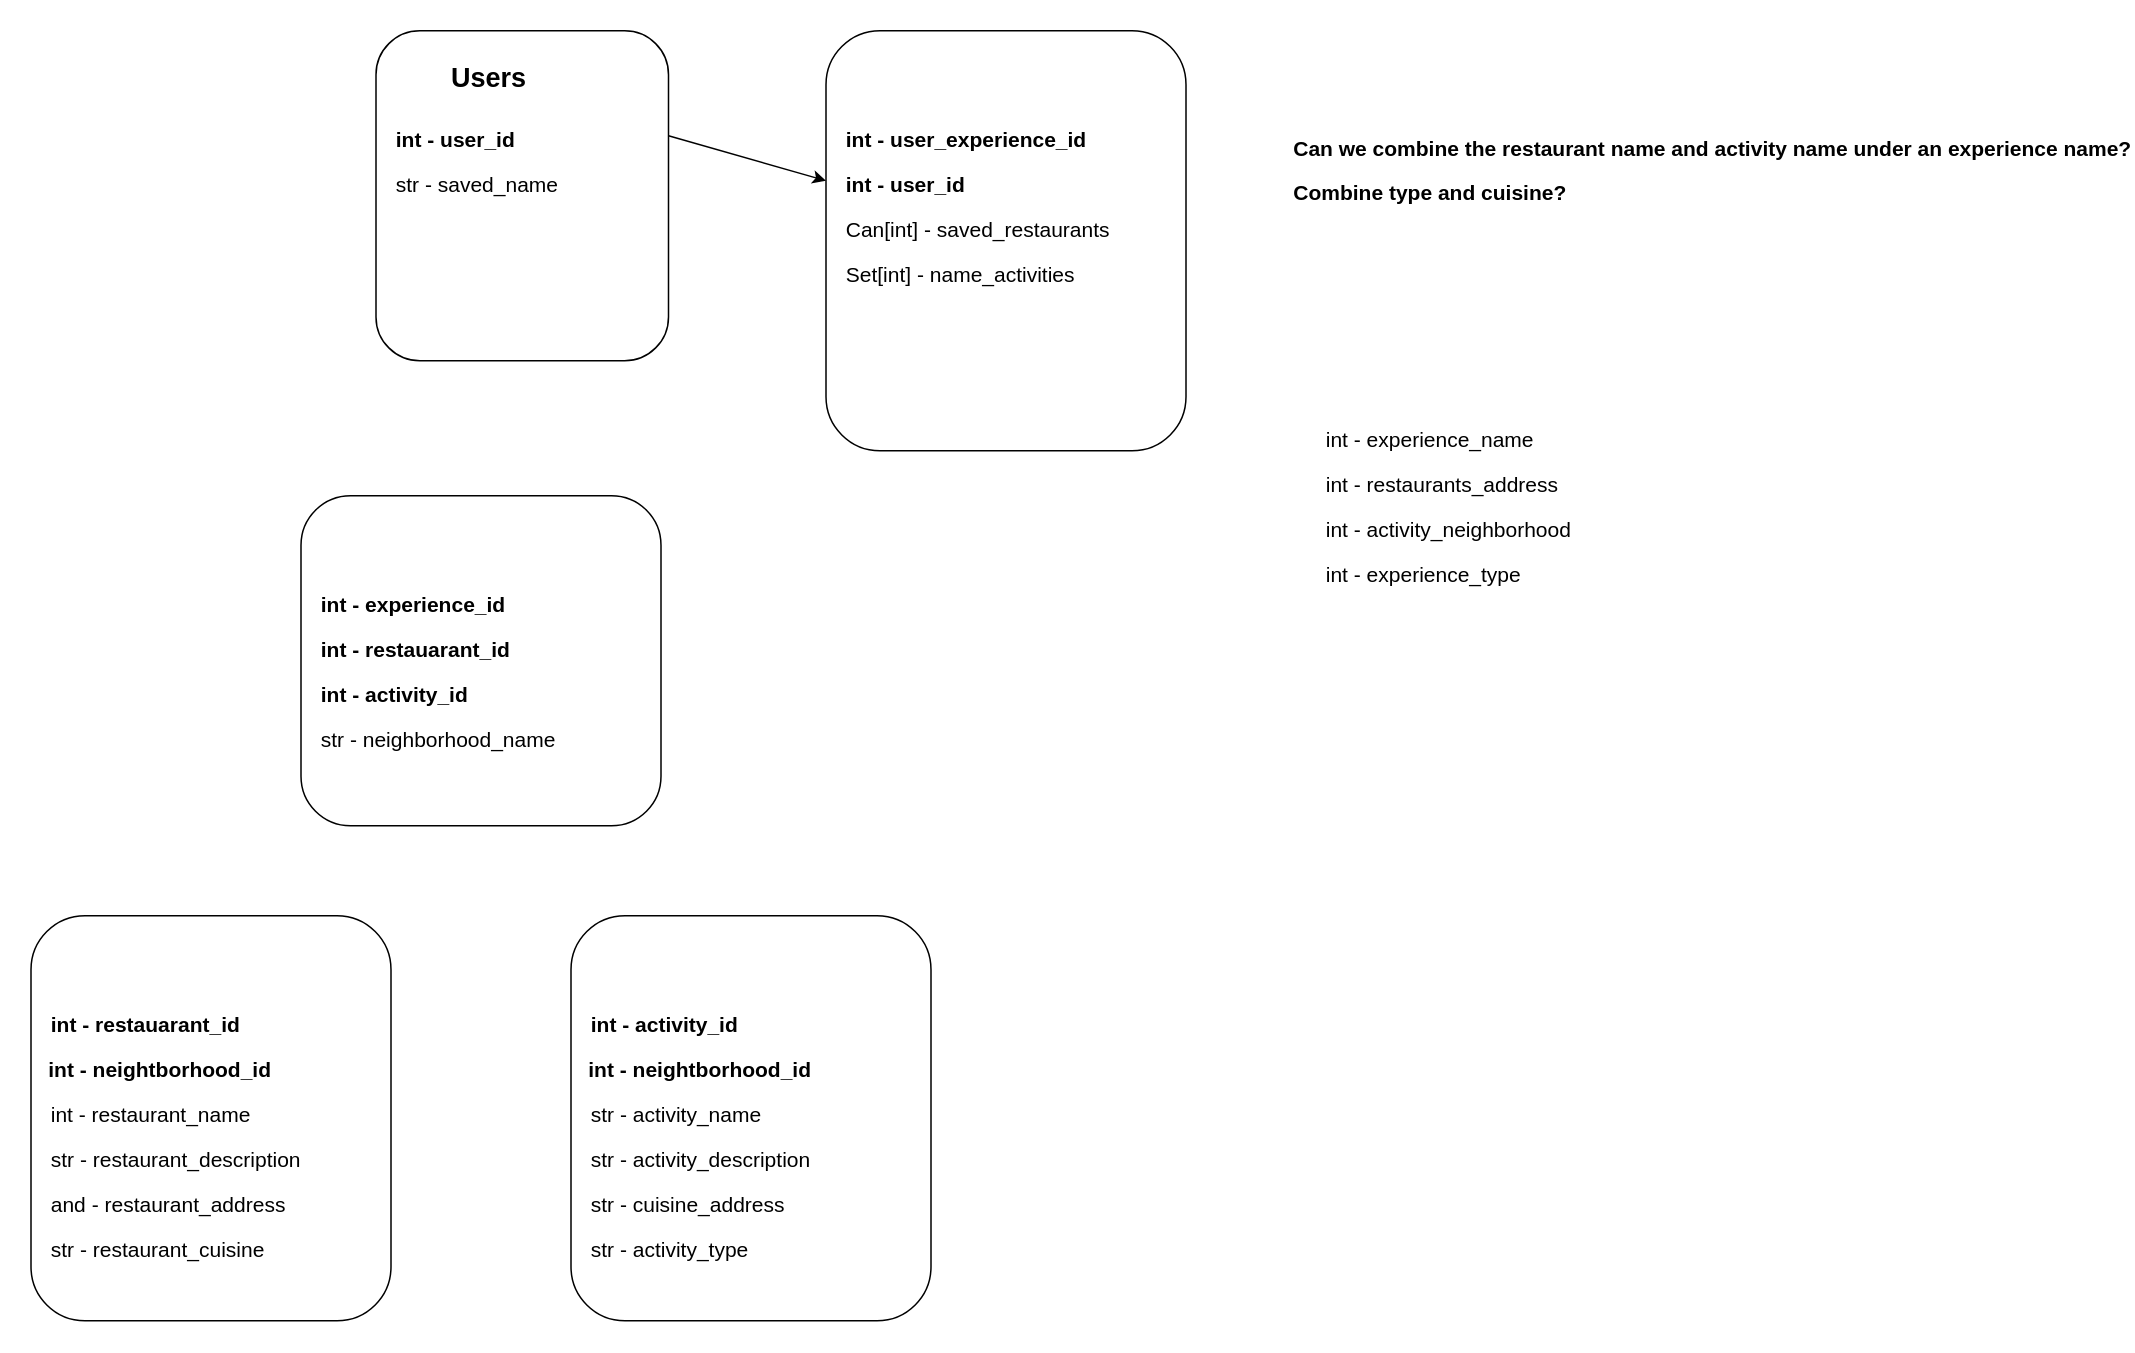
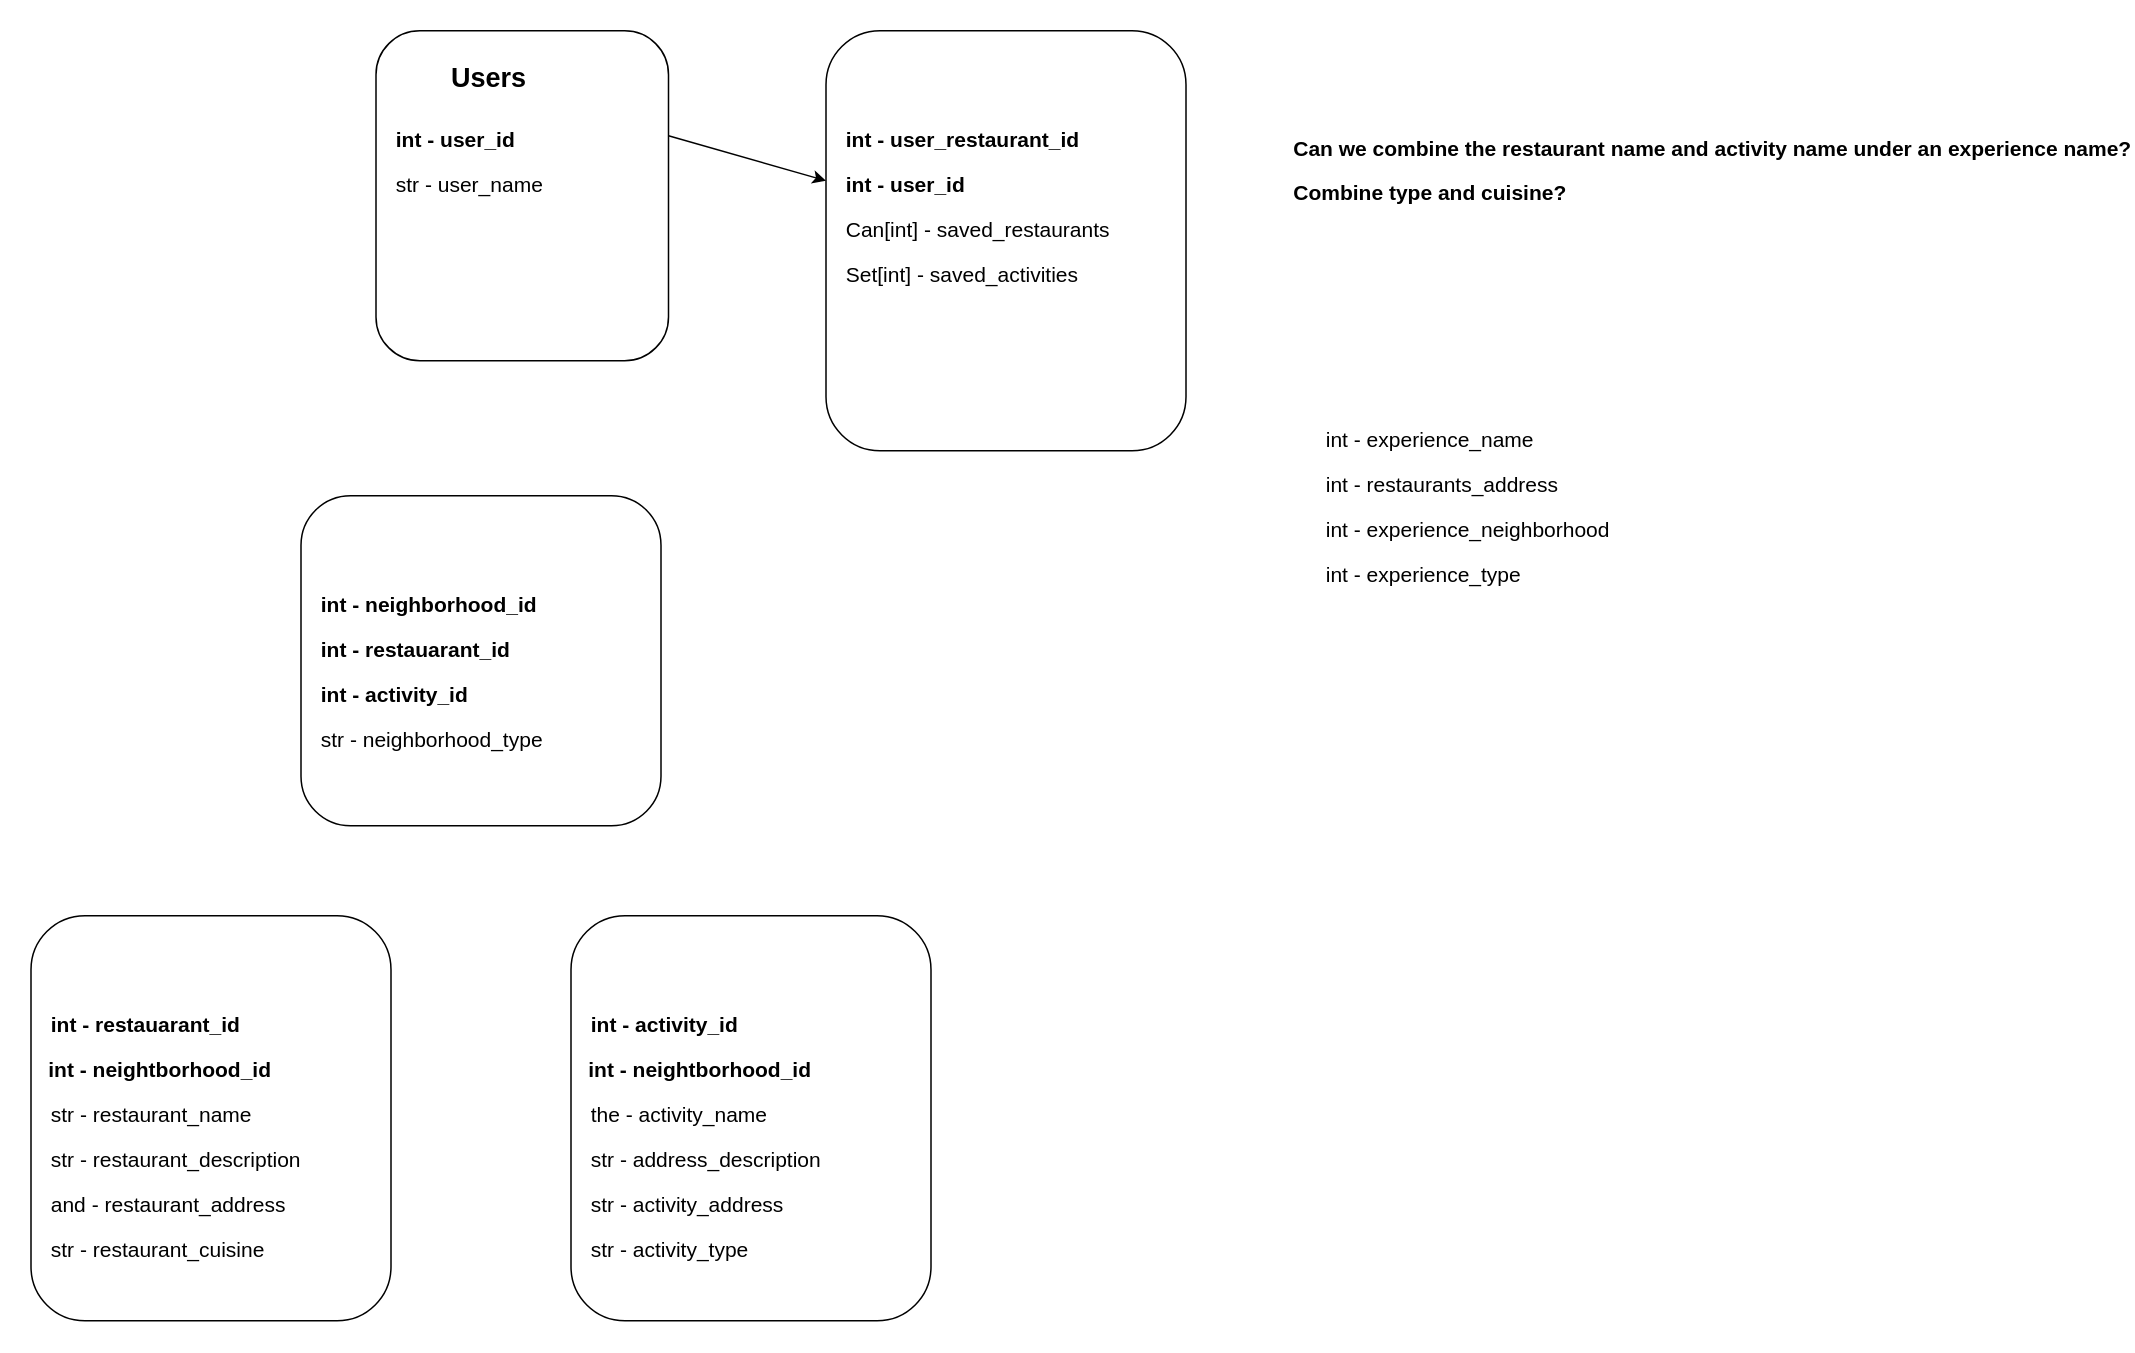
node "int - user_experience_id": label "int - user_experience_id" -> "int - user_restaurant_id"
node "str - saved_name": label "str - saved_name" -> "str - user_name"
node "Set[int] - name_activities": label "Set[int] - name_activities" -> "Set[int] - saved_activities"
node "int - activity_neighborhood": label "int - activity_neighborhood" -> "int - experience_neighborhood"
node "int - experience_id": label "int - experience_id" -> "int - neighborhood_id"
node "str - neighborhood_name": label "str - neighborhood_name" -> "str - neighborhood_type"
node "int - restaurant_name": label "int - restaurant_name" -> "str - restaurant_name"
node "str - activity_name": label "str - activity_name" -> "the - activity_name"
node "str - activity_description": label "str - activity_description" -> "str - address_description"
node "str - cuisine_address": label "str - cuisine_address" -> "str - activity_address"
